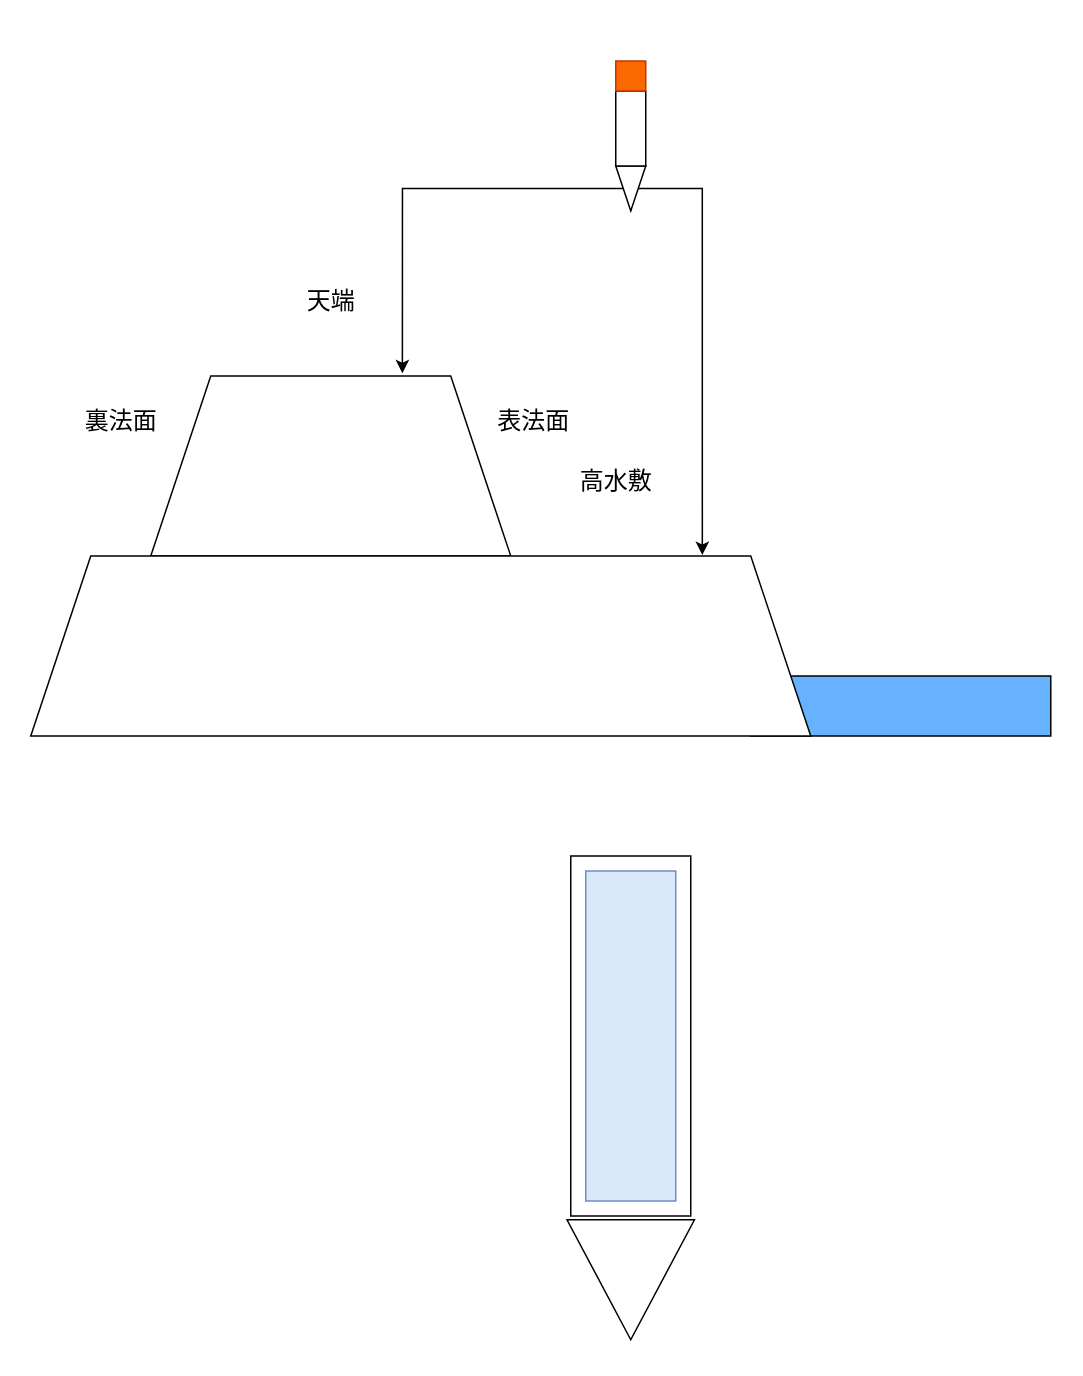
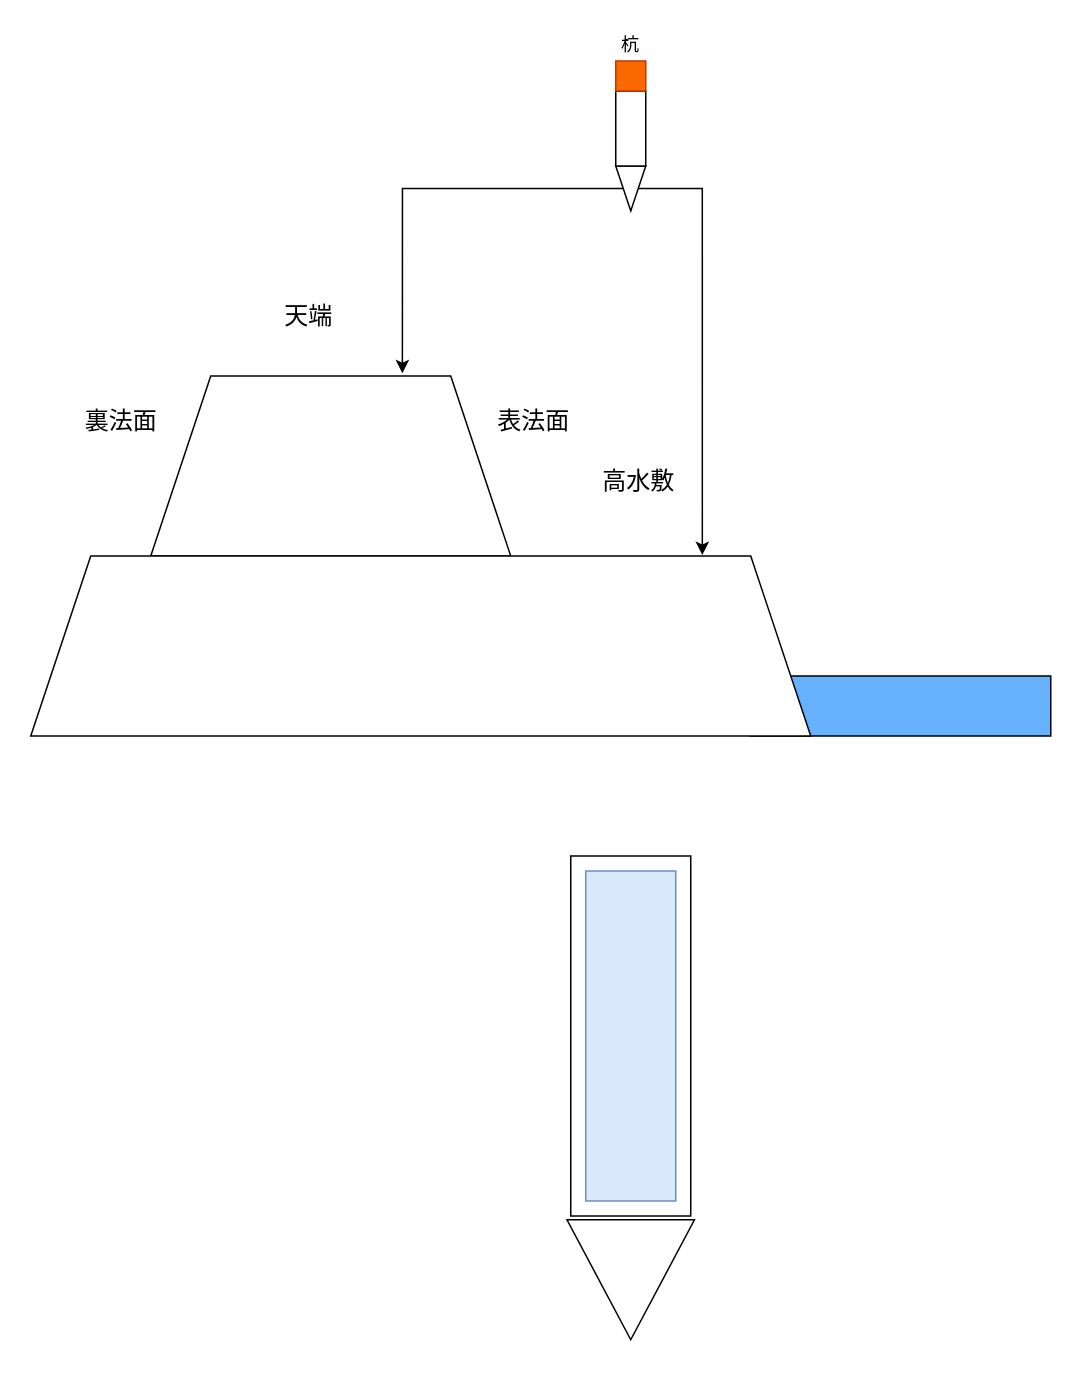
node "杭": added
node "天端": moved (331, 301) -> (308, 316)
node "高水敷": moved (616, 481) -> (638, 481)
